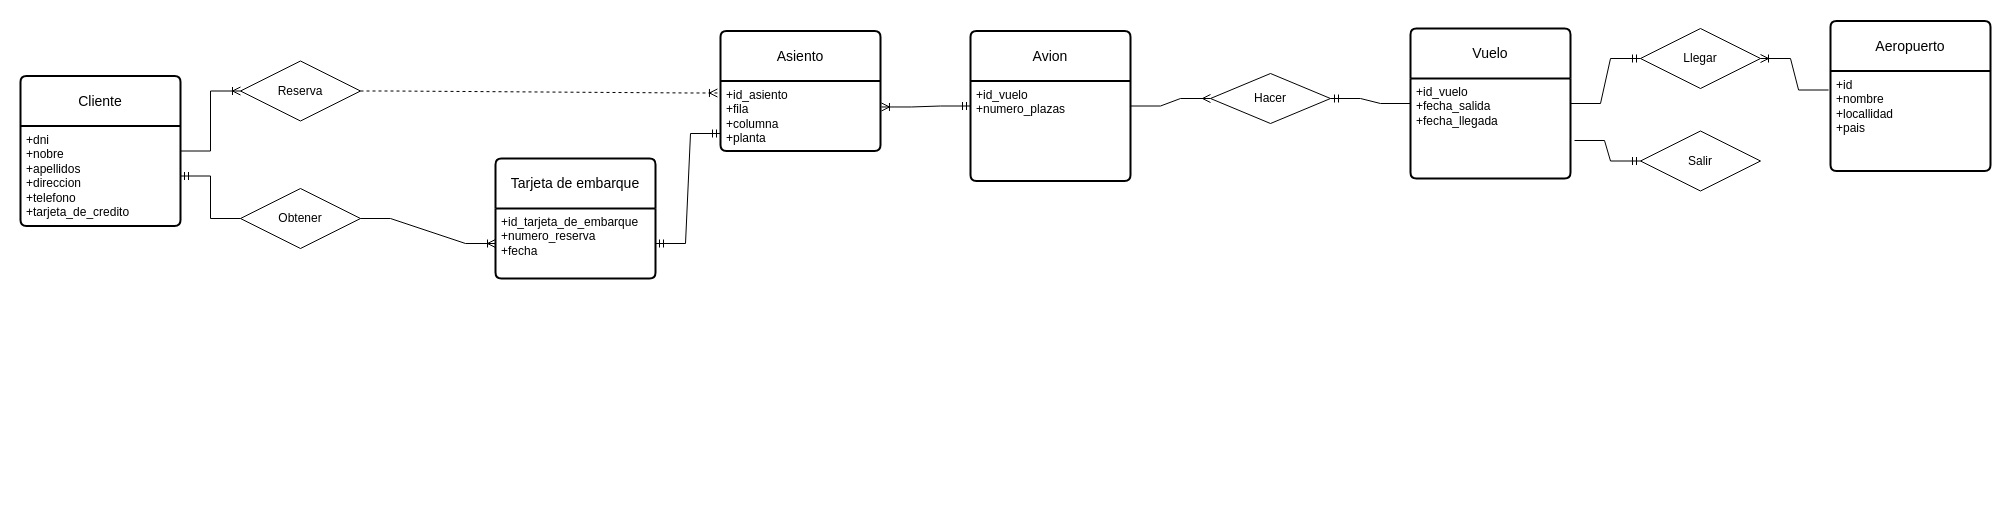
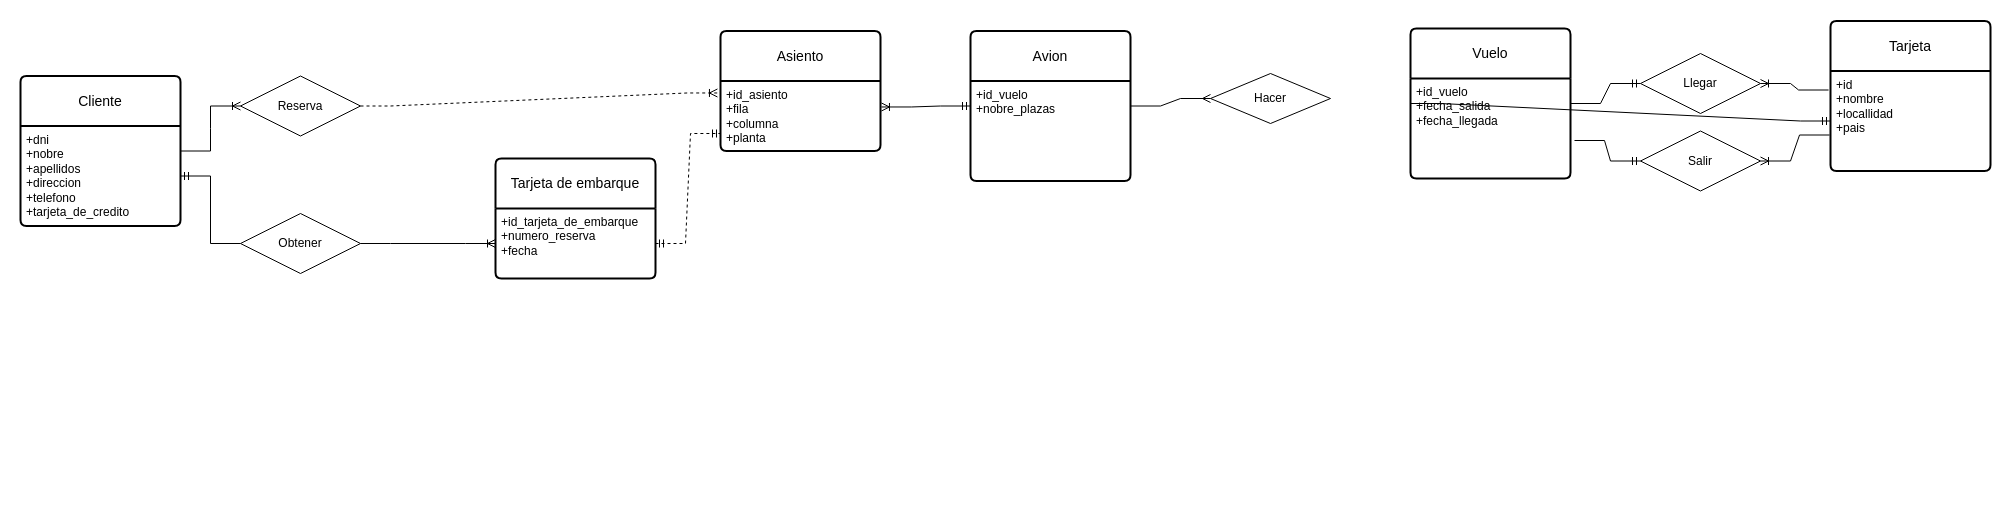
node "Aeropuerto": label "Aeropuerto" -> "Tarjeta"
node "Llegar": moved (1701, 59) -> (1701, 84)
node "Reserva": moved (301, 91) -> (301, 106)
edge "+id_vuelo +fecha_salida +fecha_llegada" -> "Hacer": now "+id_vuelo +fecha_salida +fecha_llegada" -> "+id +nombre +locallidad +pais"
node "+id_vuelo +numero_plazas": label "+id_vuelo +numero_plazas" -> "+id_vuelo +nobre_plazas"
edge "+id +nombre +locallidad +pais" -> "Salir": added
edge "+id_asiento +fila +columna +planta" -- "+id_tarjeta_de_embarque +numero_reserva +fecha": style solid -> dashed
node "Obtener": moved (301, 219) -> (301, 244)
